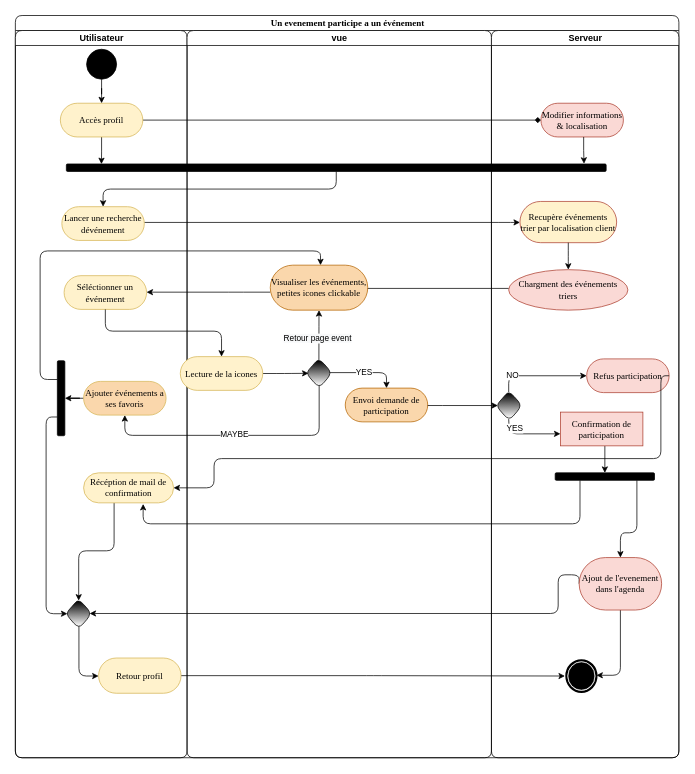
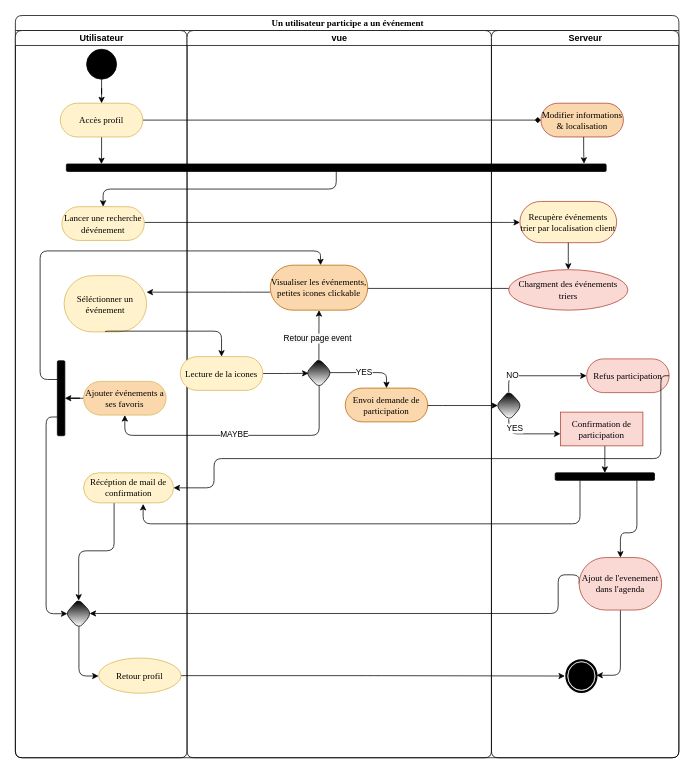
node "Un evenement participe a un événement": label "Un evenement participe a un événement" -> "Un utilisateur participe a un événement"
node "Modifier informations & localisation": fillcolor #fad9d5 -> #fad7ac
node "Séléctionner un événement": size 83x34 -> 83x56
node "Retour profil": shape rounded rectangle -> ellipse
